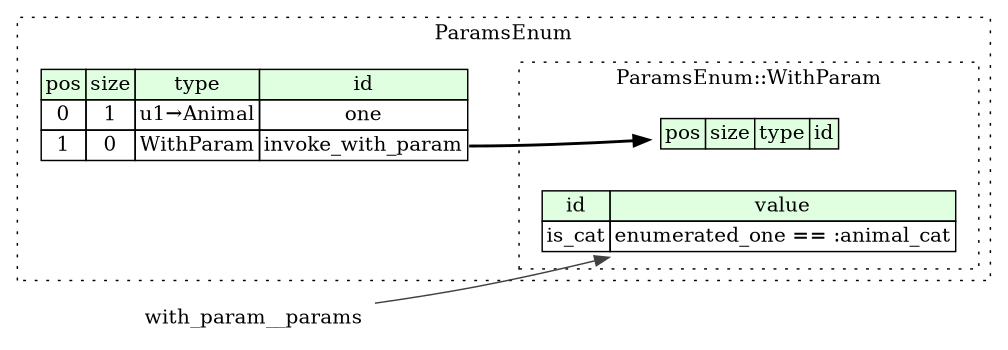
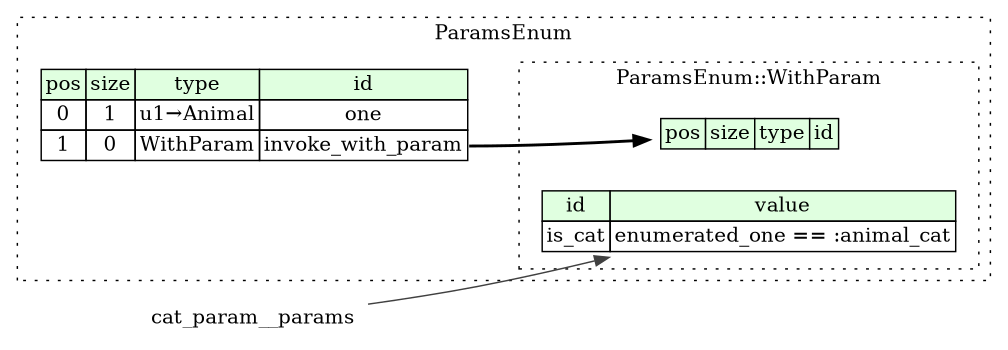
node "with_param__params": label "with_param__params" -> "cat_param__params"
